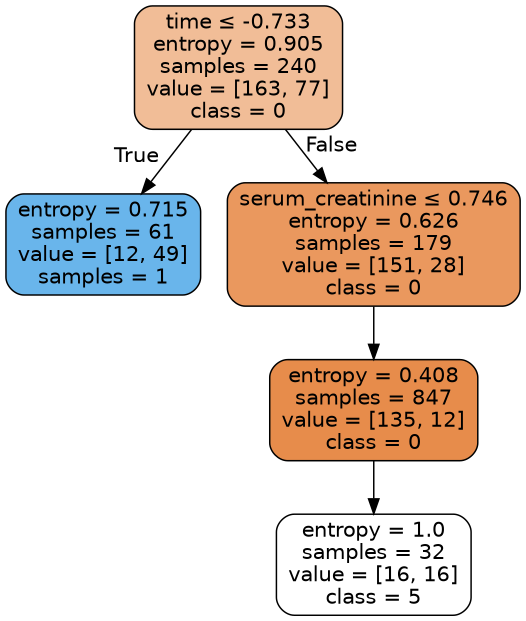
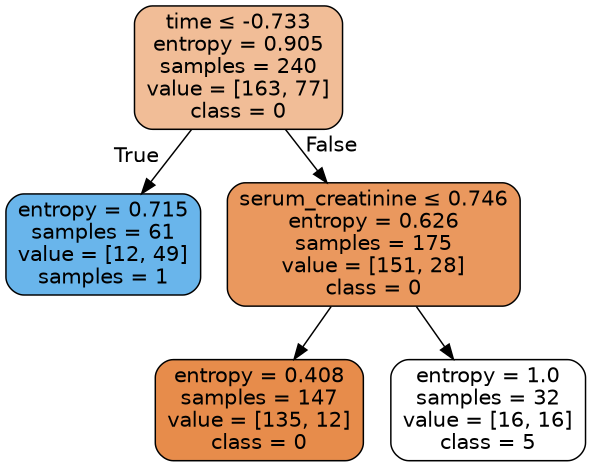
node "serum_creatinine ≤ 0.746": text "samples = 179" -> "samples = 175"
node "entropy = 0.408": text "samples = 847" -> "samples = 147"
edge "entropy = 0.408" -> "entropy = 1.0": now "serum_creatinine ≤ 0.746" -> "entropy = 1.0"
